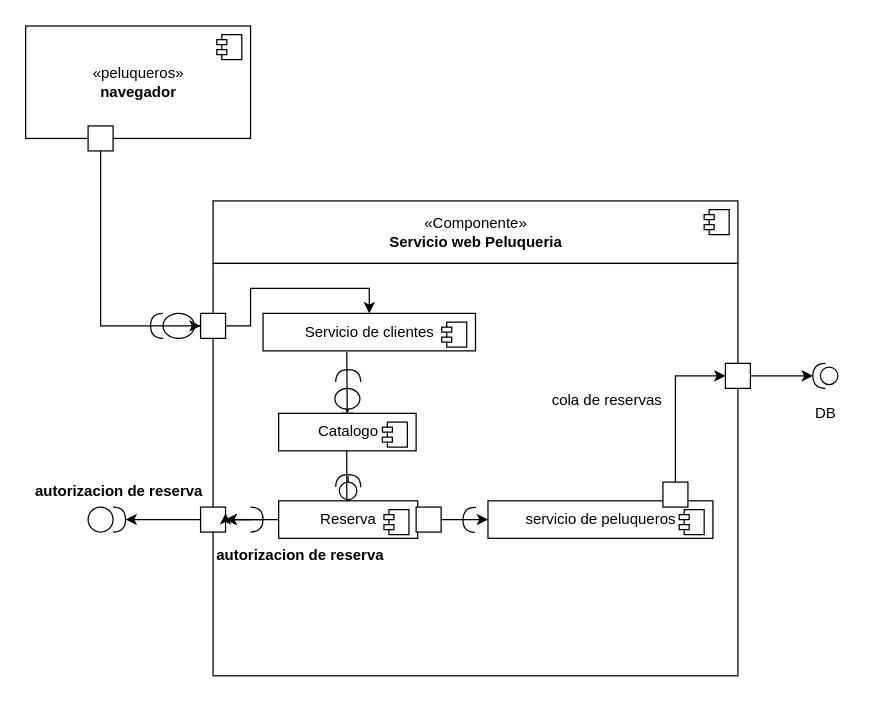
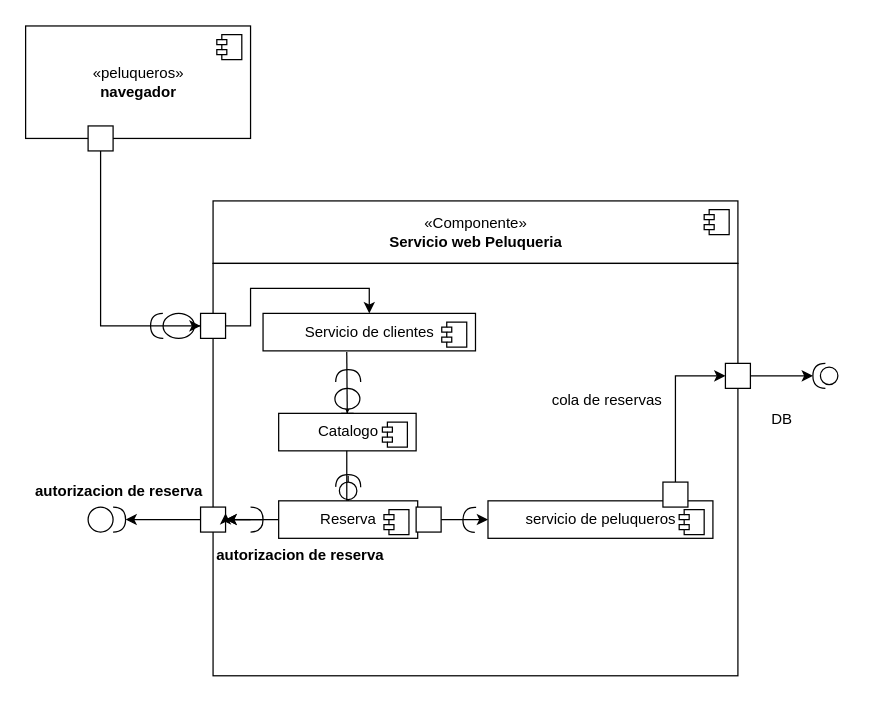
node "DB": moved (826, 413) -> (782, 419)
